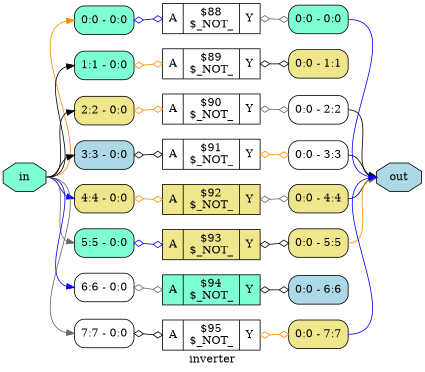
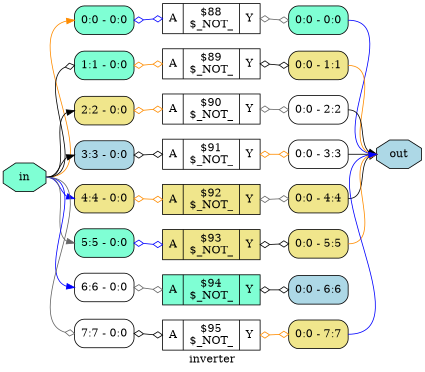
edge "0:0 - 1:1" -> "out": added
edge "in" -> "1:1 - 0:0": arrowhead normal -> odiamond
edge "in" -> "7:7 - 0:0": arrowhead normal -> odiamond
